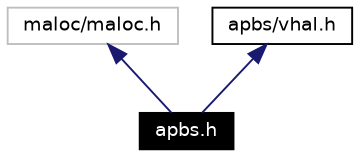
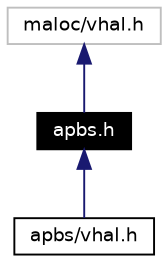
node "maloc/maloc.h": label "maloc/maloc.h" -> "maloc/vhal.h"
edge "apbs.h" -> "apbs/vhal.h": reversed
